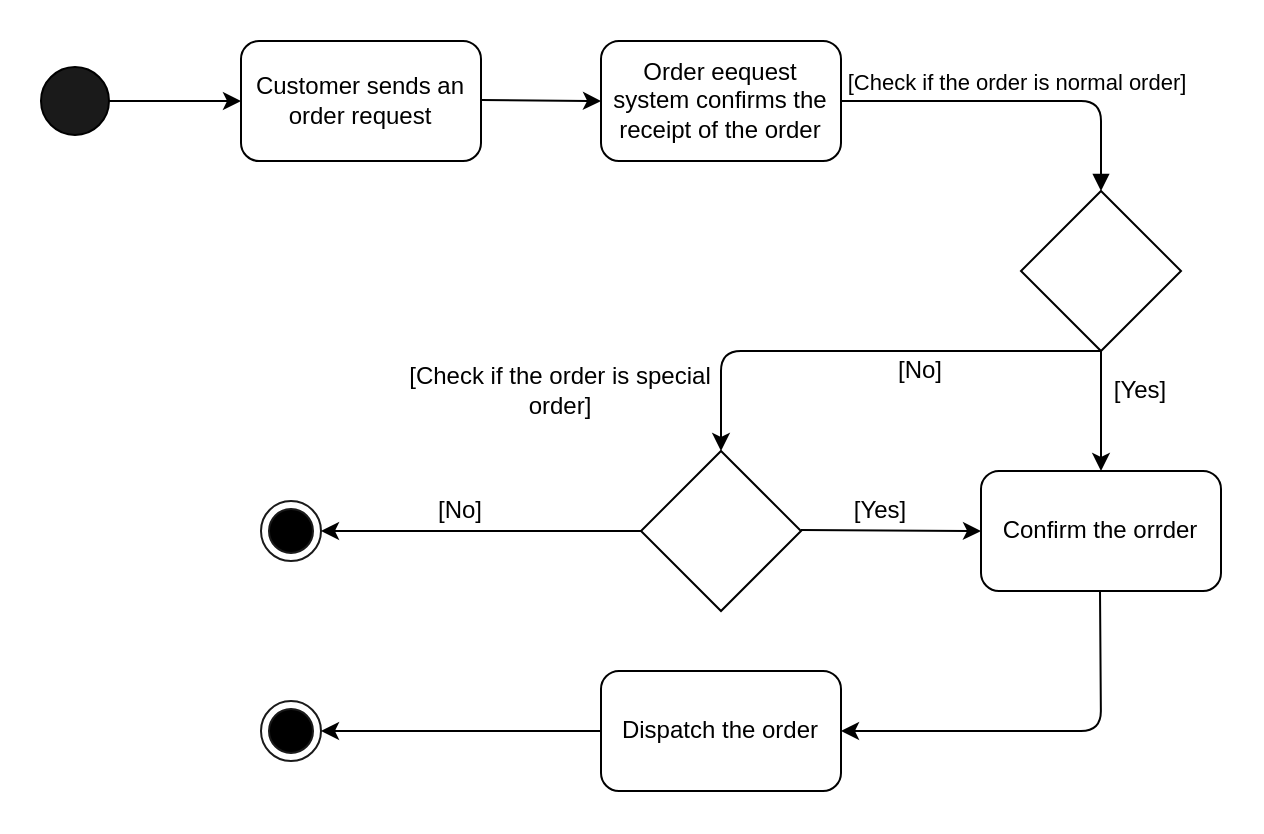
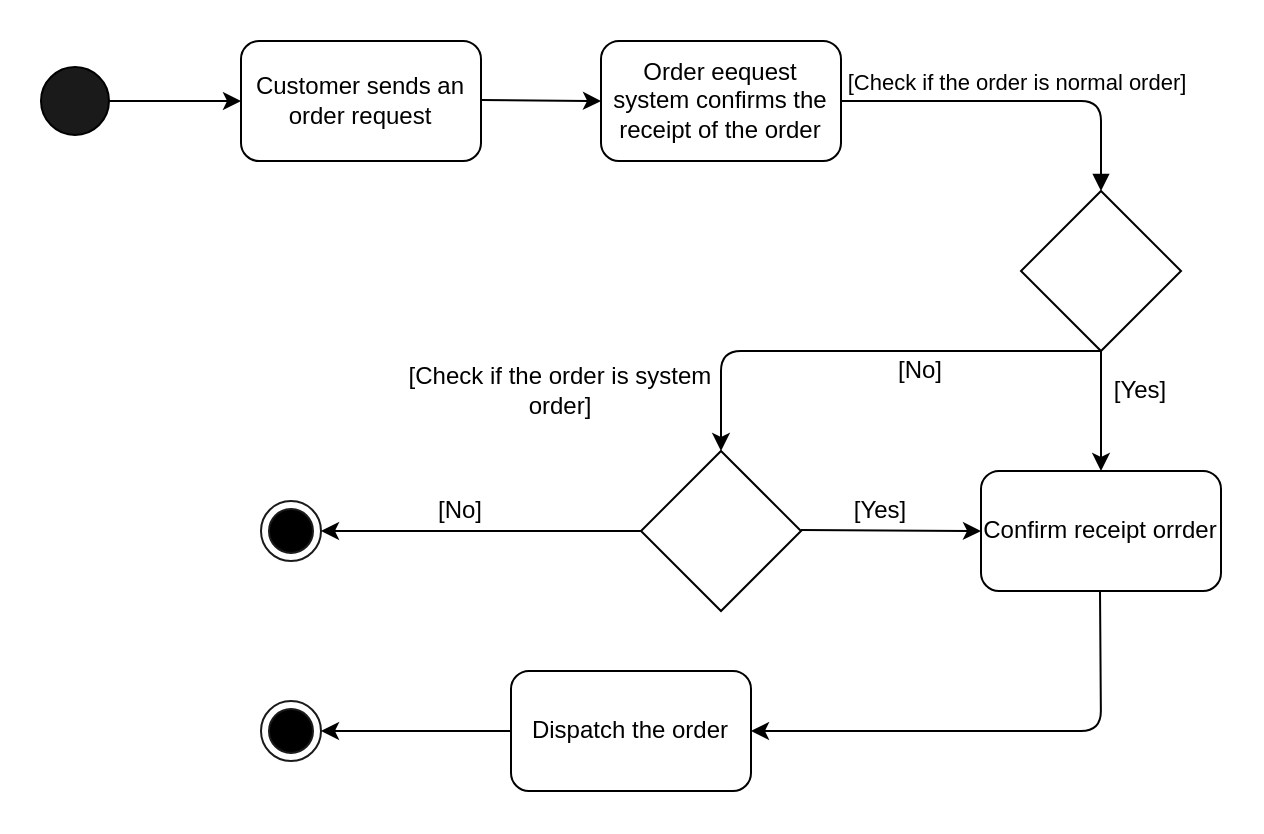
node "[Check if the order is special order]": label "[Check if the order is special order]" -> "[Check if the order is system order]"
node "Confirm the orrder": label "Confirm the orrder" -> "Confirm receipt orrder"
node "Dispatch the order": moved (721, 731) -> (631, 731)
